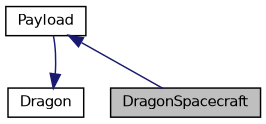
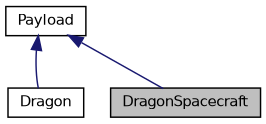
edge "Payload" -> "Dragon": reversed
